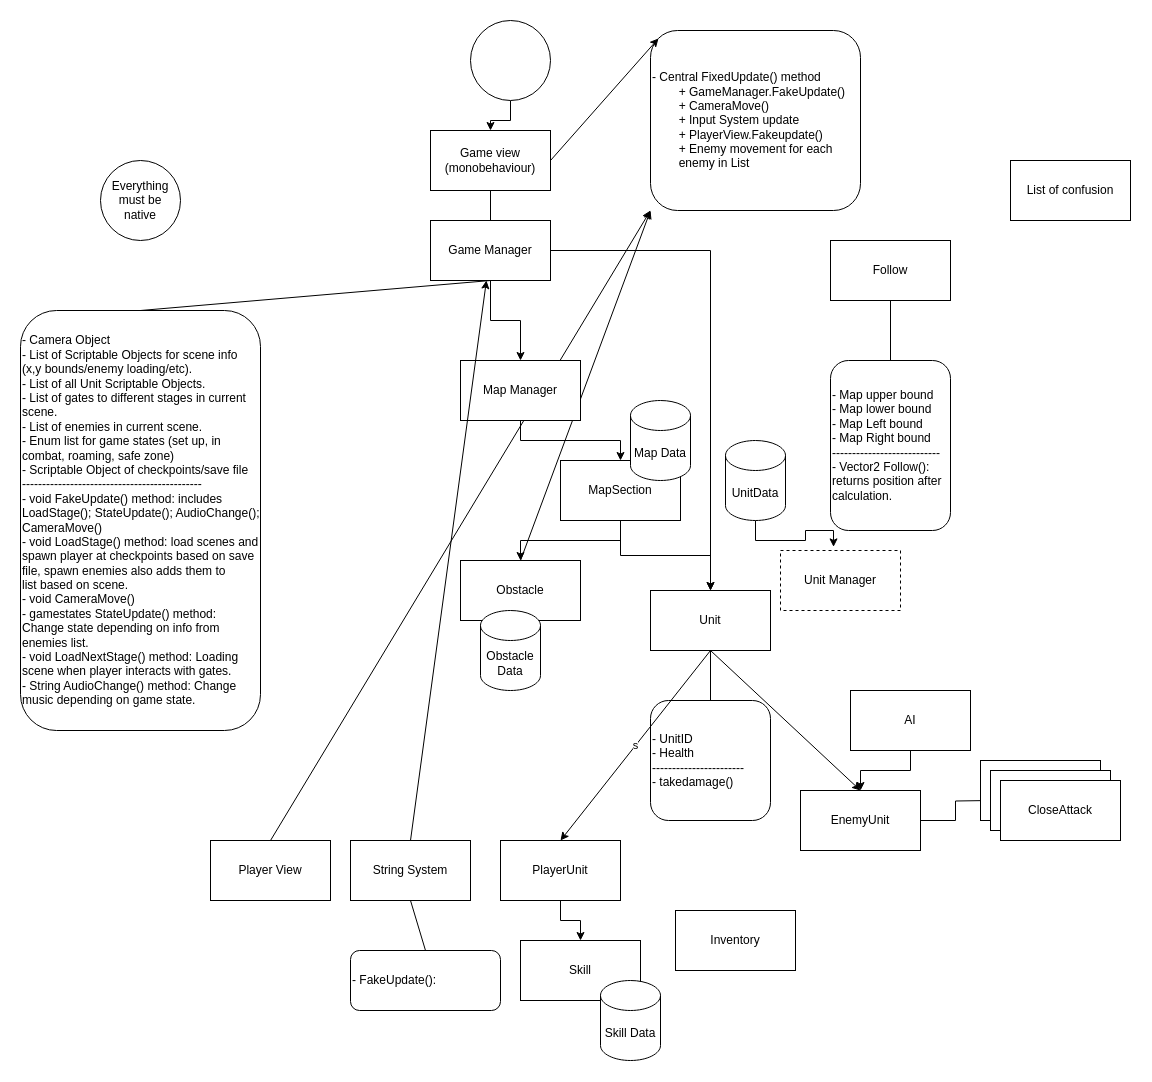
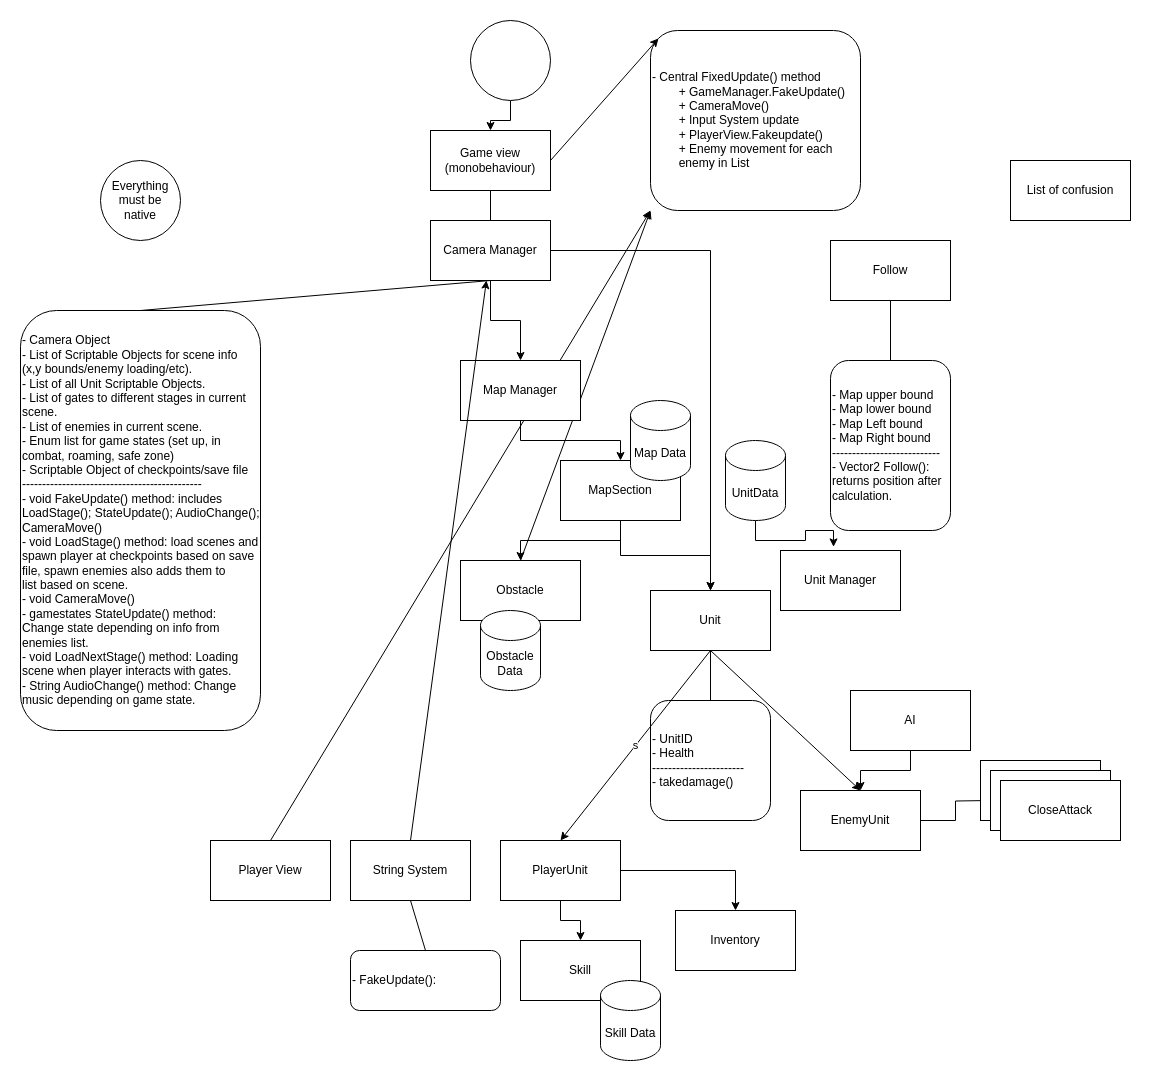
node "Game Manager": label "Game Manager" -> "Camera Manager"
node "Unit Manager": style dashed -> solid
edge "PlayerUnit" -> "Inventory": added
